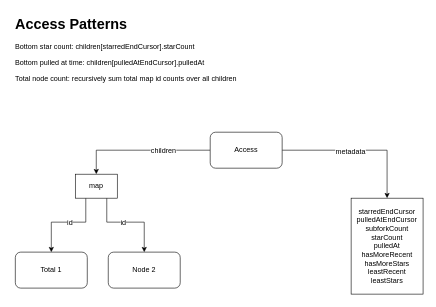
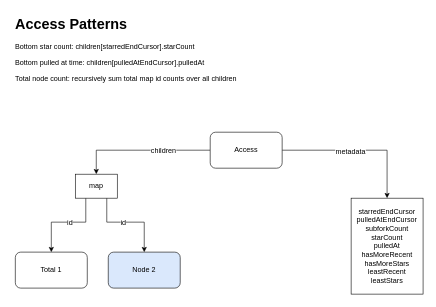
node "Node 2": fillcolor #ffffff -> #dae8fc
